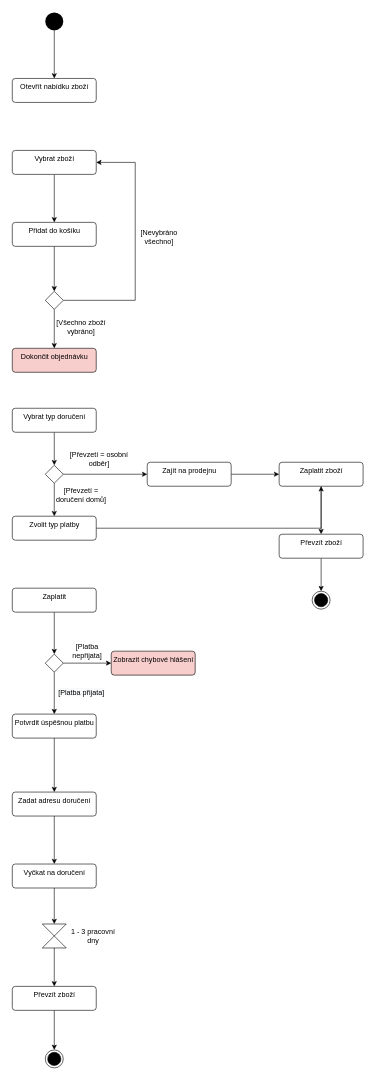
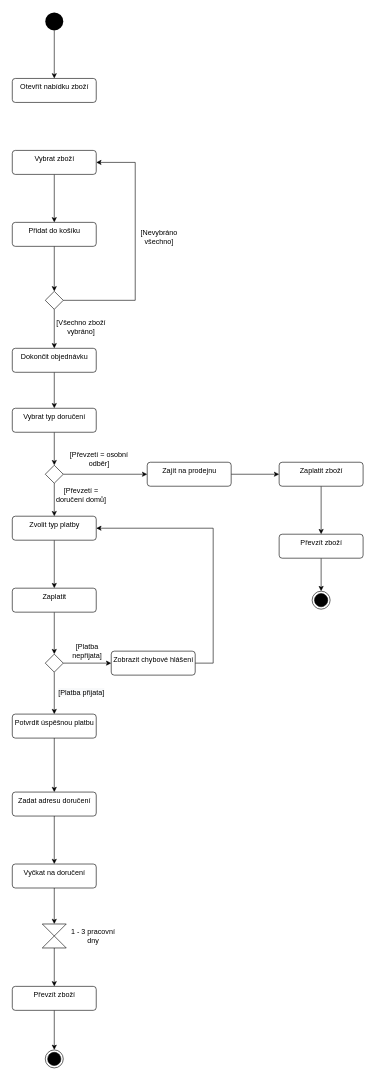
node "Dokončit objednávku": fillcolor #f8cecc -> #ffffff
edge "Dokončit objednávku" -> "Vybrat typ doručení": added
edge "Zvolit typ platby" -> "Zaplatit zboží": now "Zvolit typ platby" -> "Zaplatit"
edge "Zobrazit chybové hlášení" -> "Zvolit typ platby": added
node "Zobrazit chybové hlášení": fillcolor #f8cecc -> #ffffff
